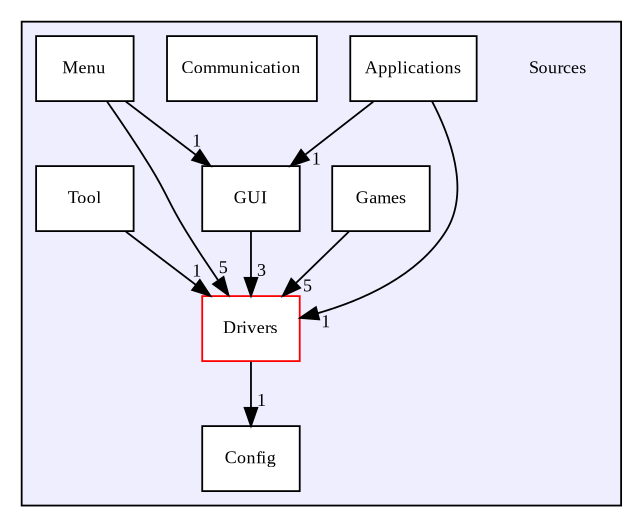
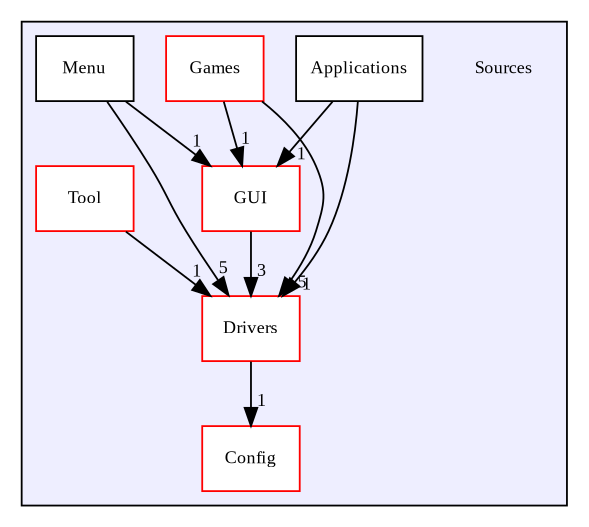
node "Communication": removed
edge "Games" -> "GUI": added
node "Tool": color black -> red
node "GUI": color black -> red
node "Games": color black -> red
node "Config": color black -> red
